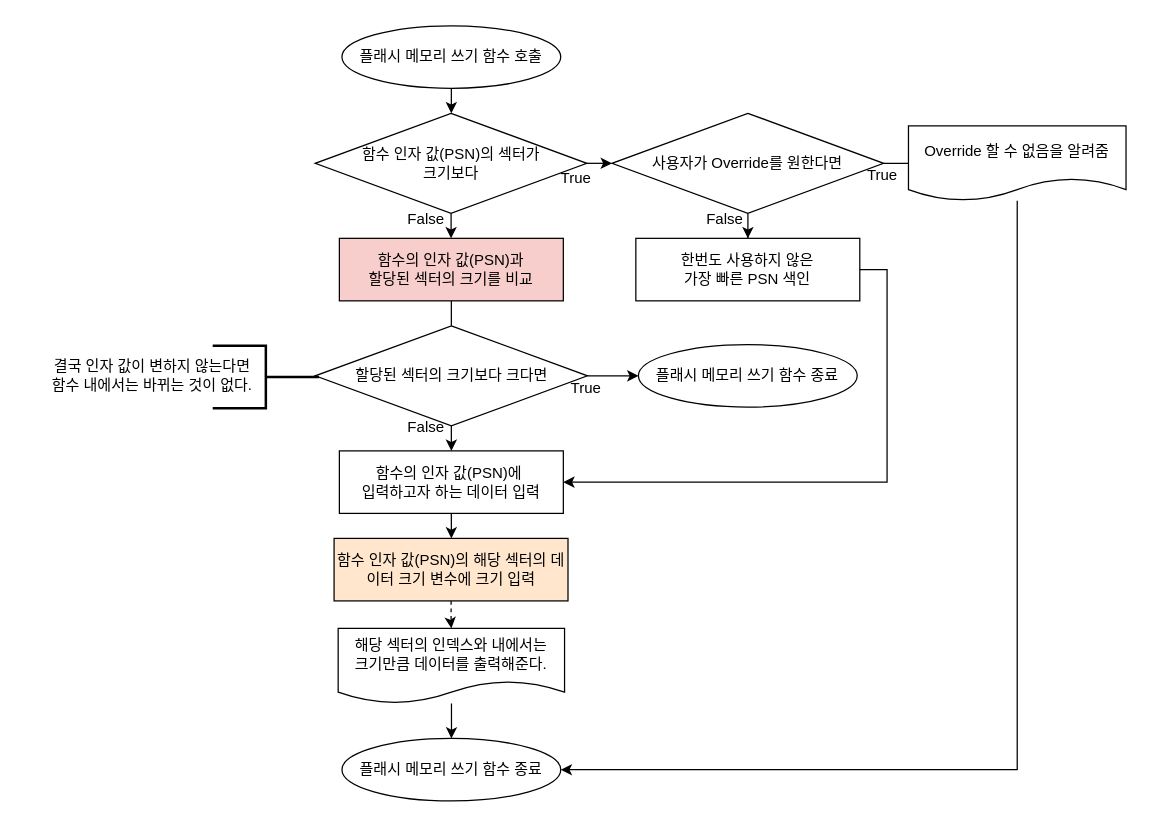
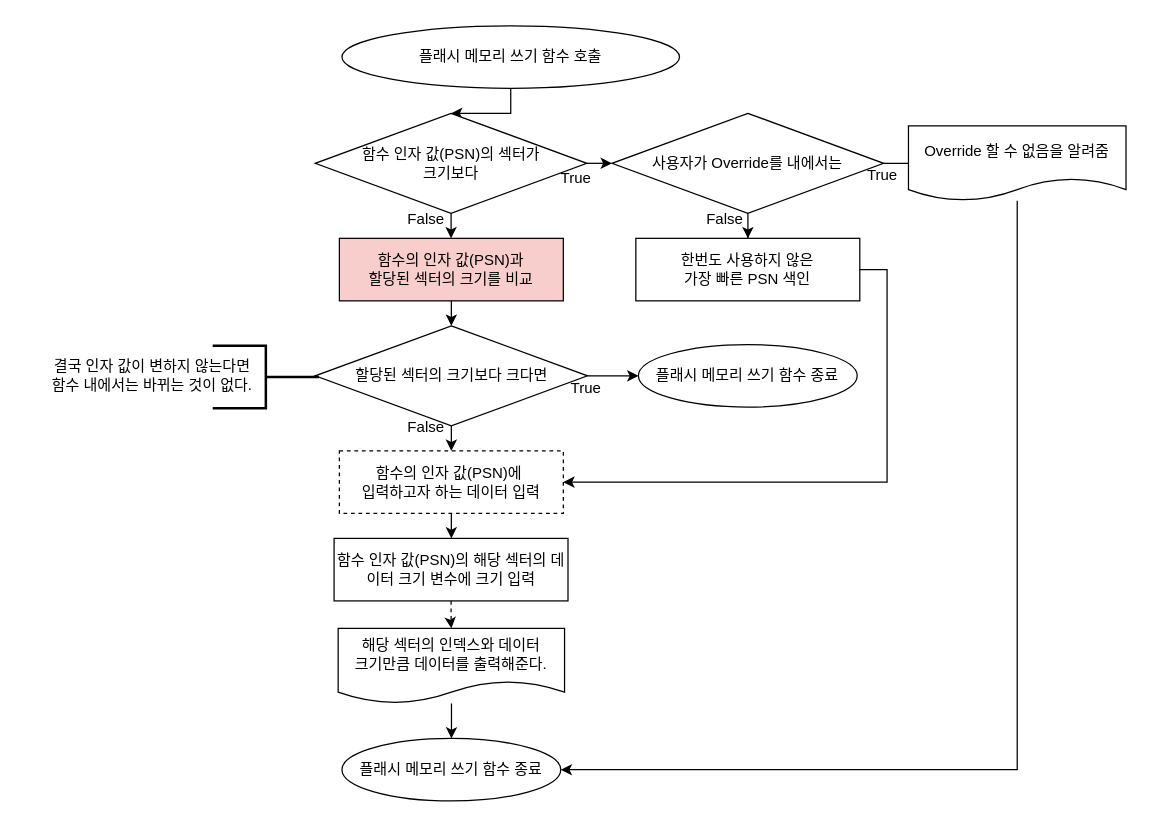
node "플래시 메모리 쓰기 함수 호출": size 219x63 -> 338x63
node "사용자가 Override를 원한다면": label "사용자가 Override를 원한다면" -> "사용자가 Override를 내에서는"
edge "함수의 인자 값(PSN)과 할당된 섹터의 크기를 비교" -- "할당된 섹터의 크기보다 크다면": arrowhead none -> classic
node "함수의 인자 값(PSN)에 입력하고자 하는 데이터 입력": style solid -> dashed
node "함수 인자 값(PSN)의 해당 섹터의 데이터 크기 변수에 크기 입력": fillcolor #ffe6cc -> #ffffff
node "해당 섹터의 인덱스와 내에서는 크기만큼 데이터를 출력해준다.": label "해당 섹터의 인덱스와 내에서는 크기만큼 데이터를 출력해준다." -> "해당 섹터의 인덱스와 데이터 크기만큼 데이터를 출력해준다."
